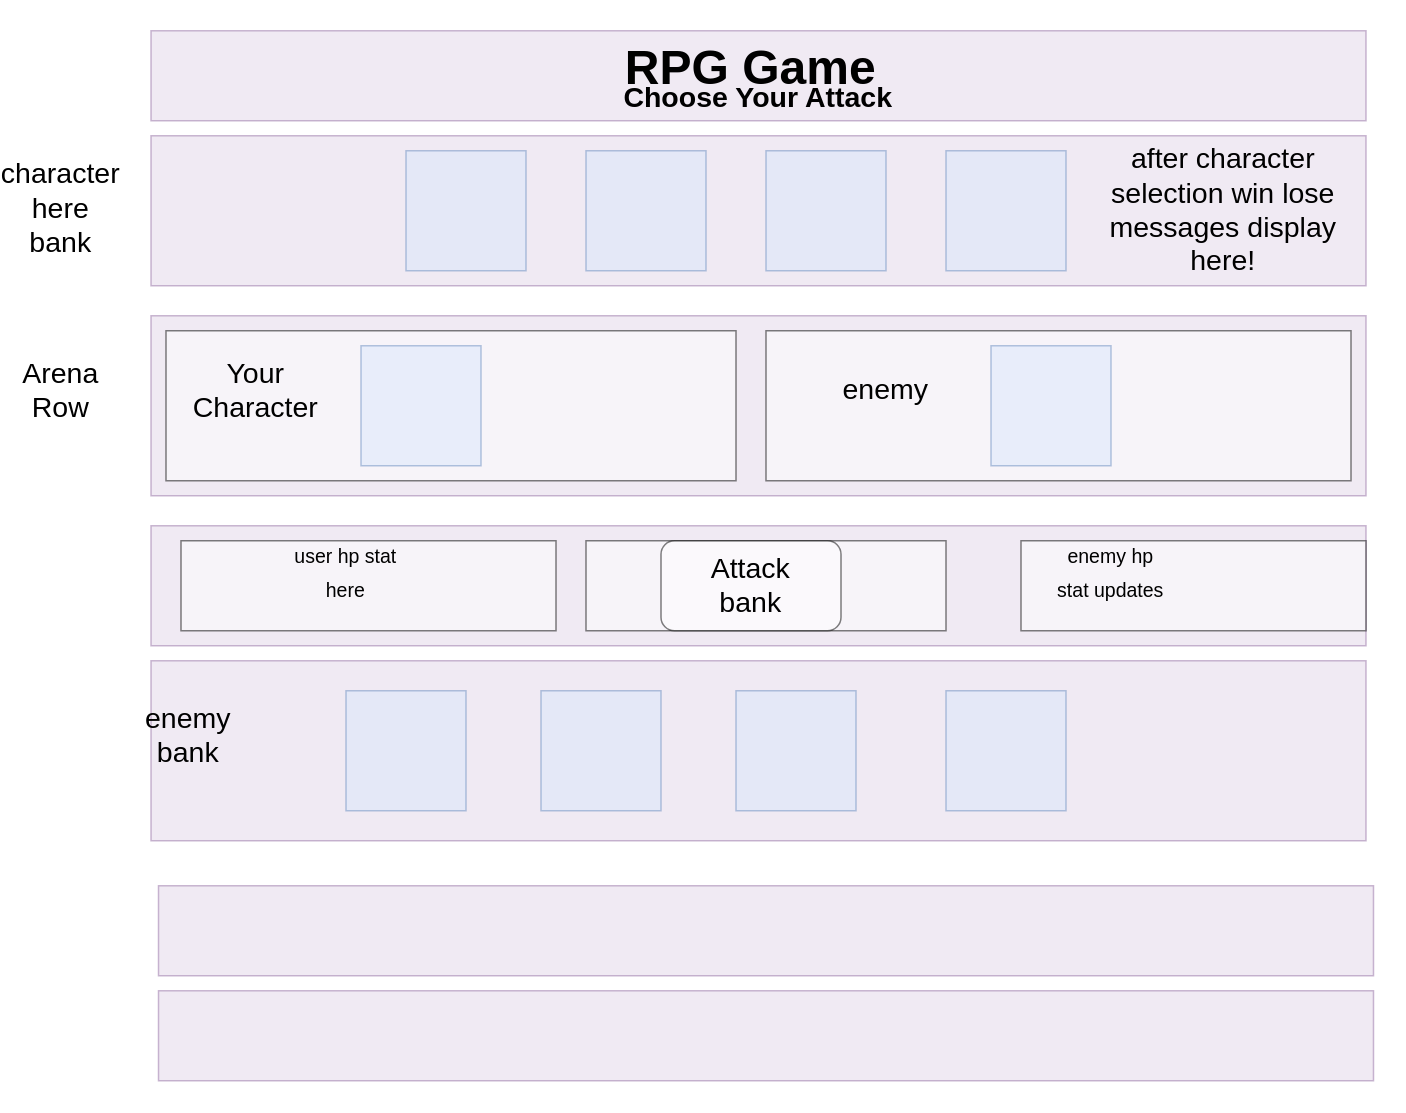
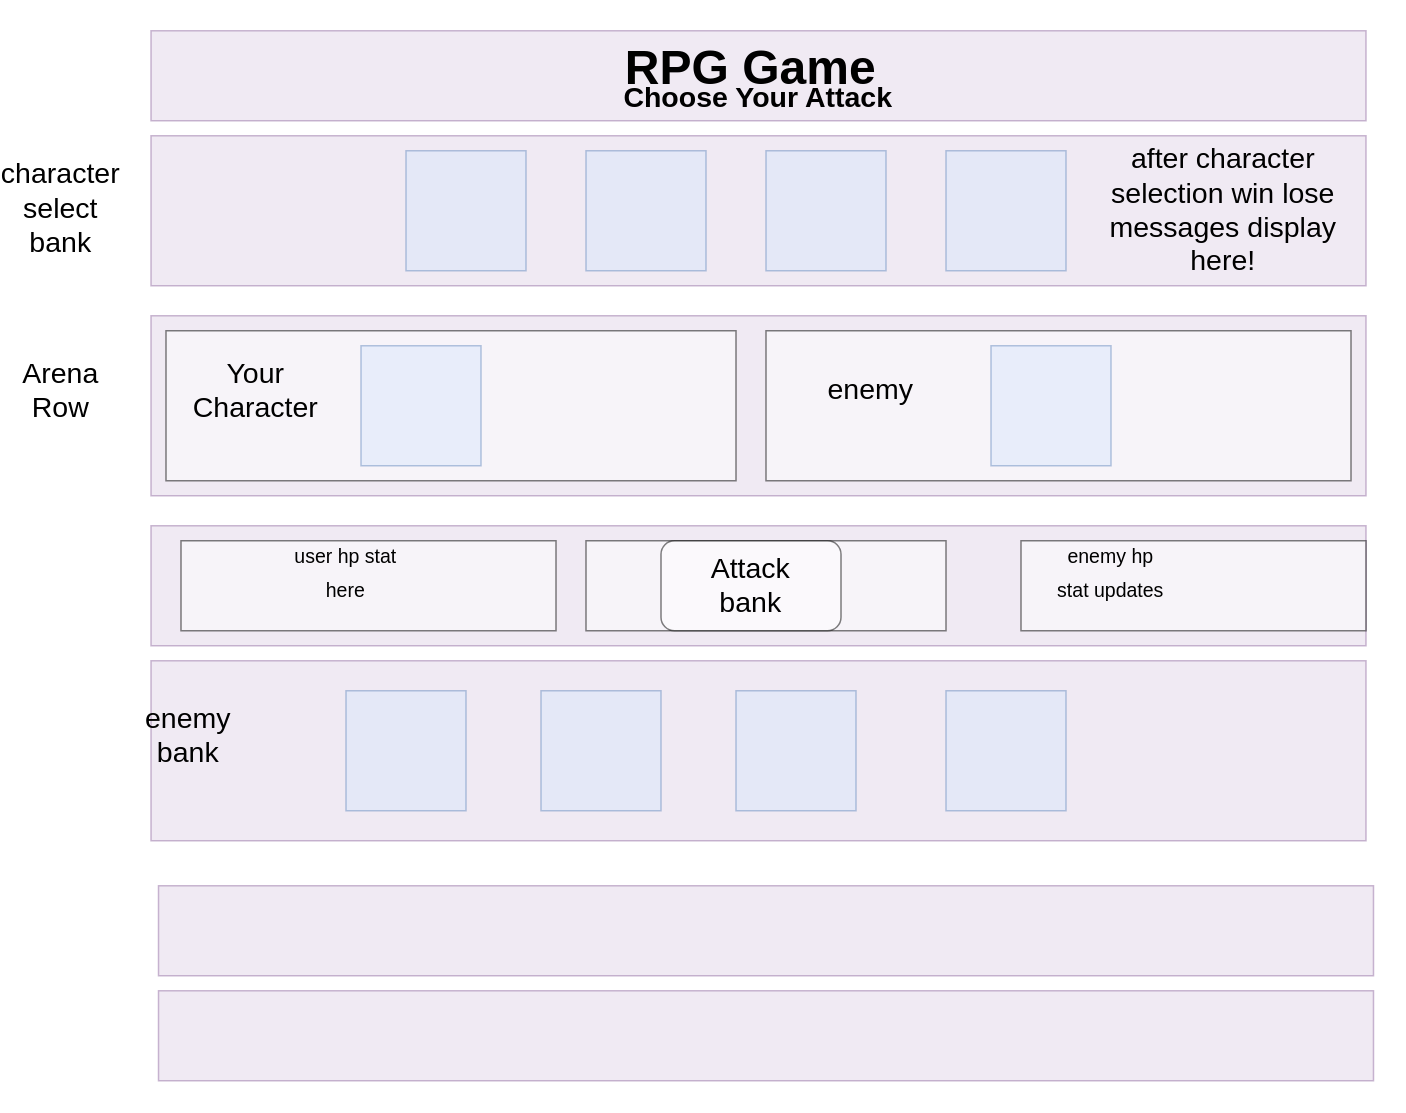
node "character here bank": label "character here bank" -> "character select bank"
node "enemy": moved (886, 391) -> (871, 391)
